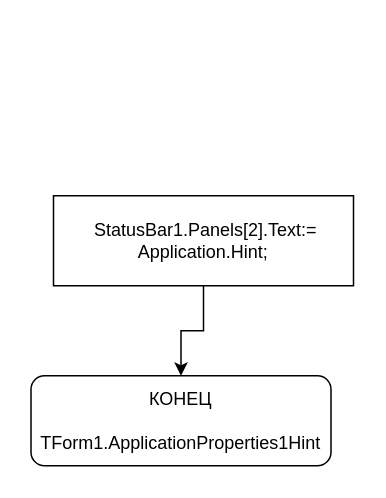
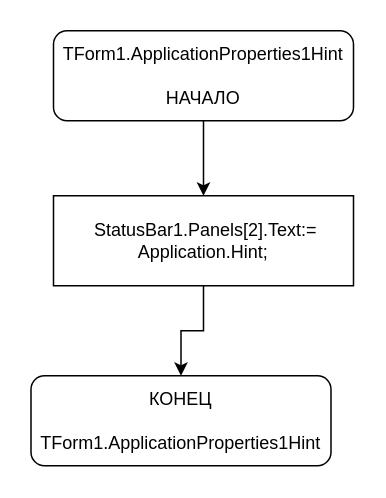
node "TForm1.ApplicationProperties1Hint НАЧАЛО": added
edge "TForm1.ApplicationProperties1Hint НАЧАЛО" -> "StatusBar1.Panels[2].Text:= Application.Hint;": added
